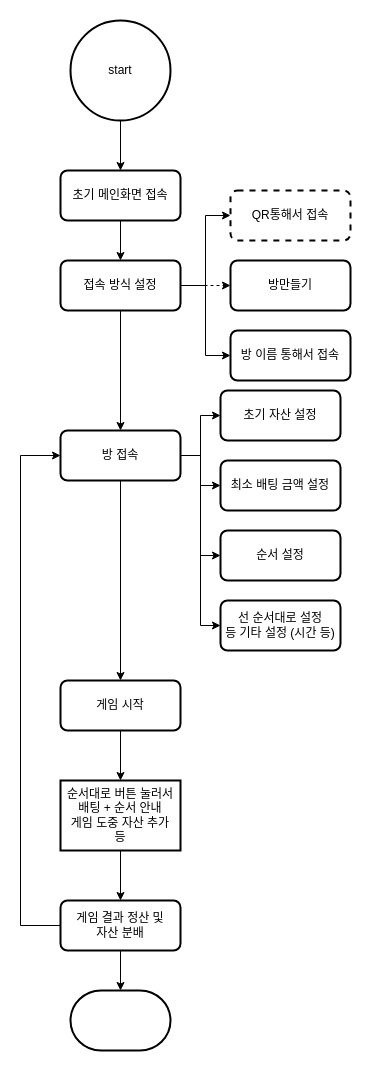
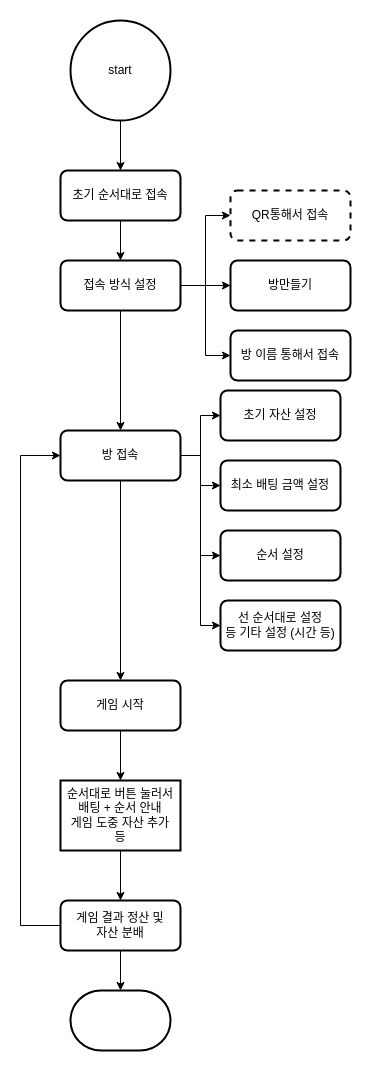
node "초기 메인화면 접속": label "초기 메인화면 접속" -> "초기 순서대로 접속"
edge "접속 방식 설정" -> "방만들기": style dashed -> solid
